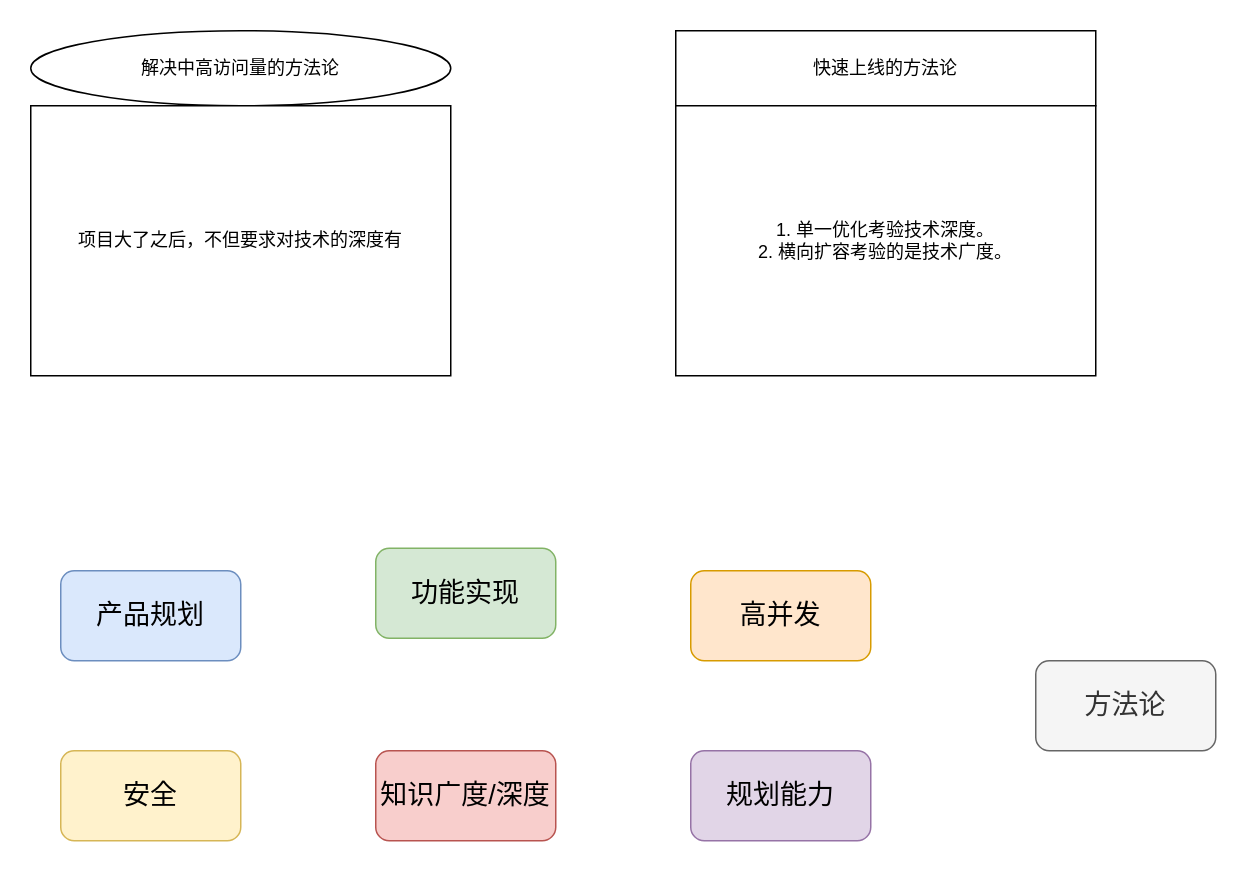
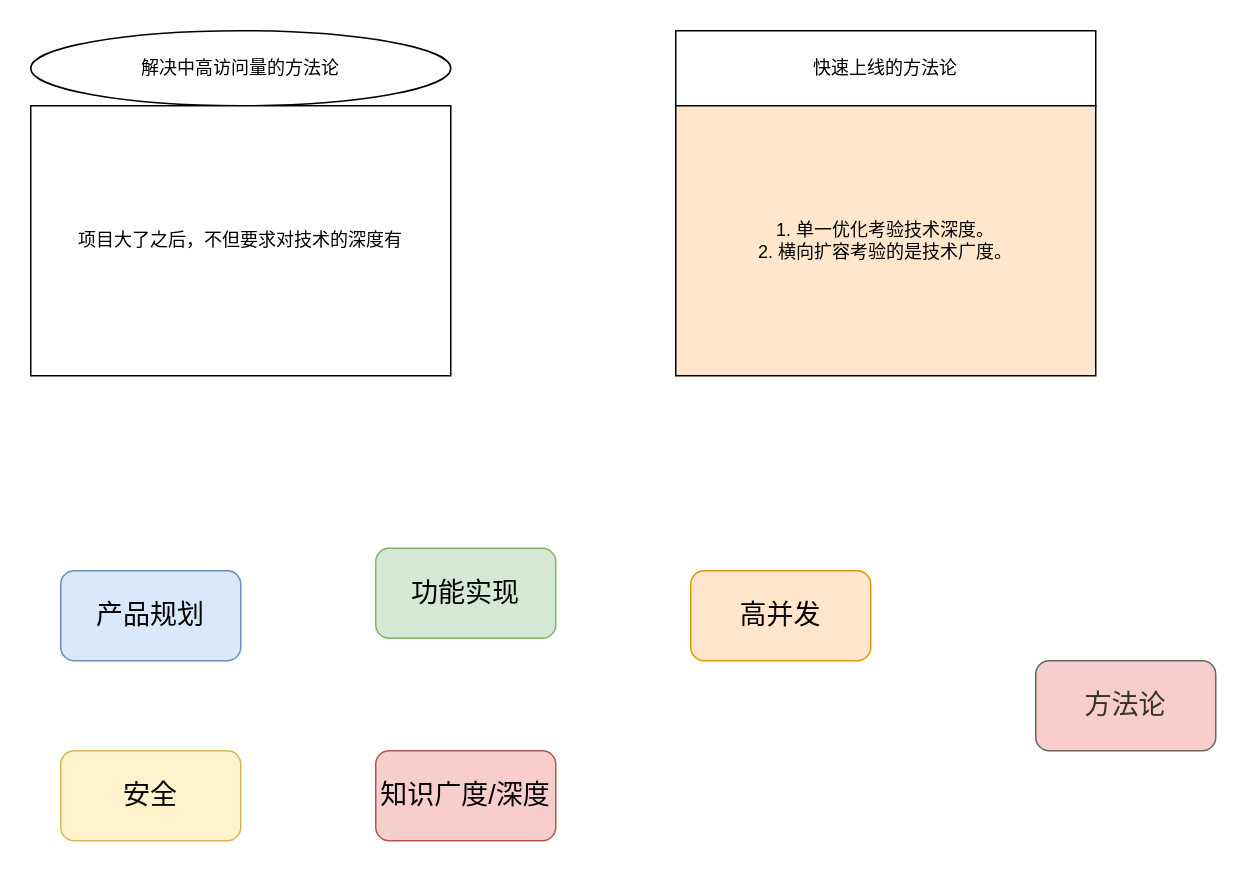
node "1. 单一优化考验技术深度。 2. 横向扩容考验的是技术广度。": fillcolor #ffffff -> #ffe6cc
node "方法论": fillcolor #f5f5f5 -> #f8cecc
node "规划能力": removed
